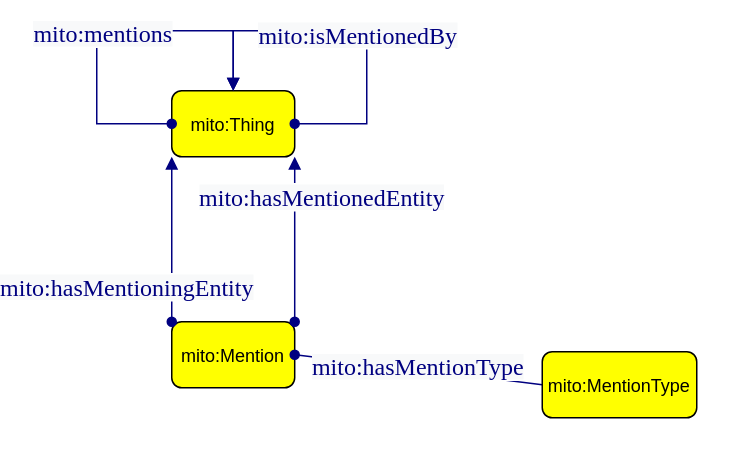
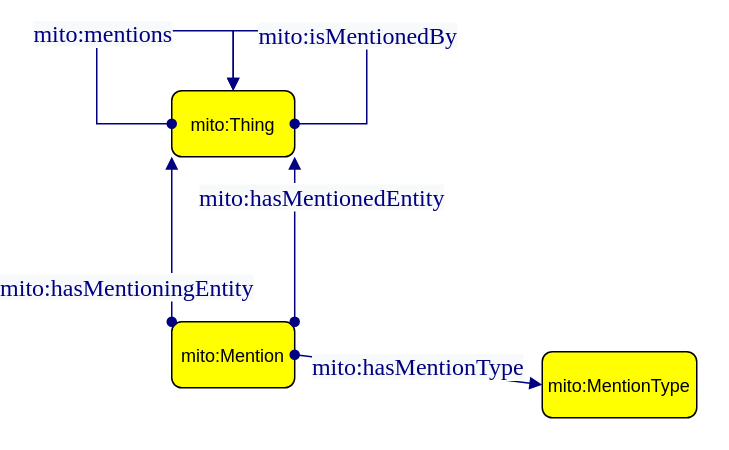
edge "mito:MentionType" -> "mito:Mention": arrowhead none -> block
